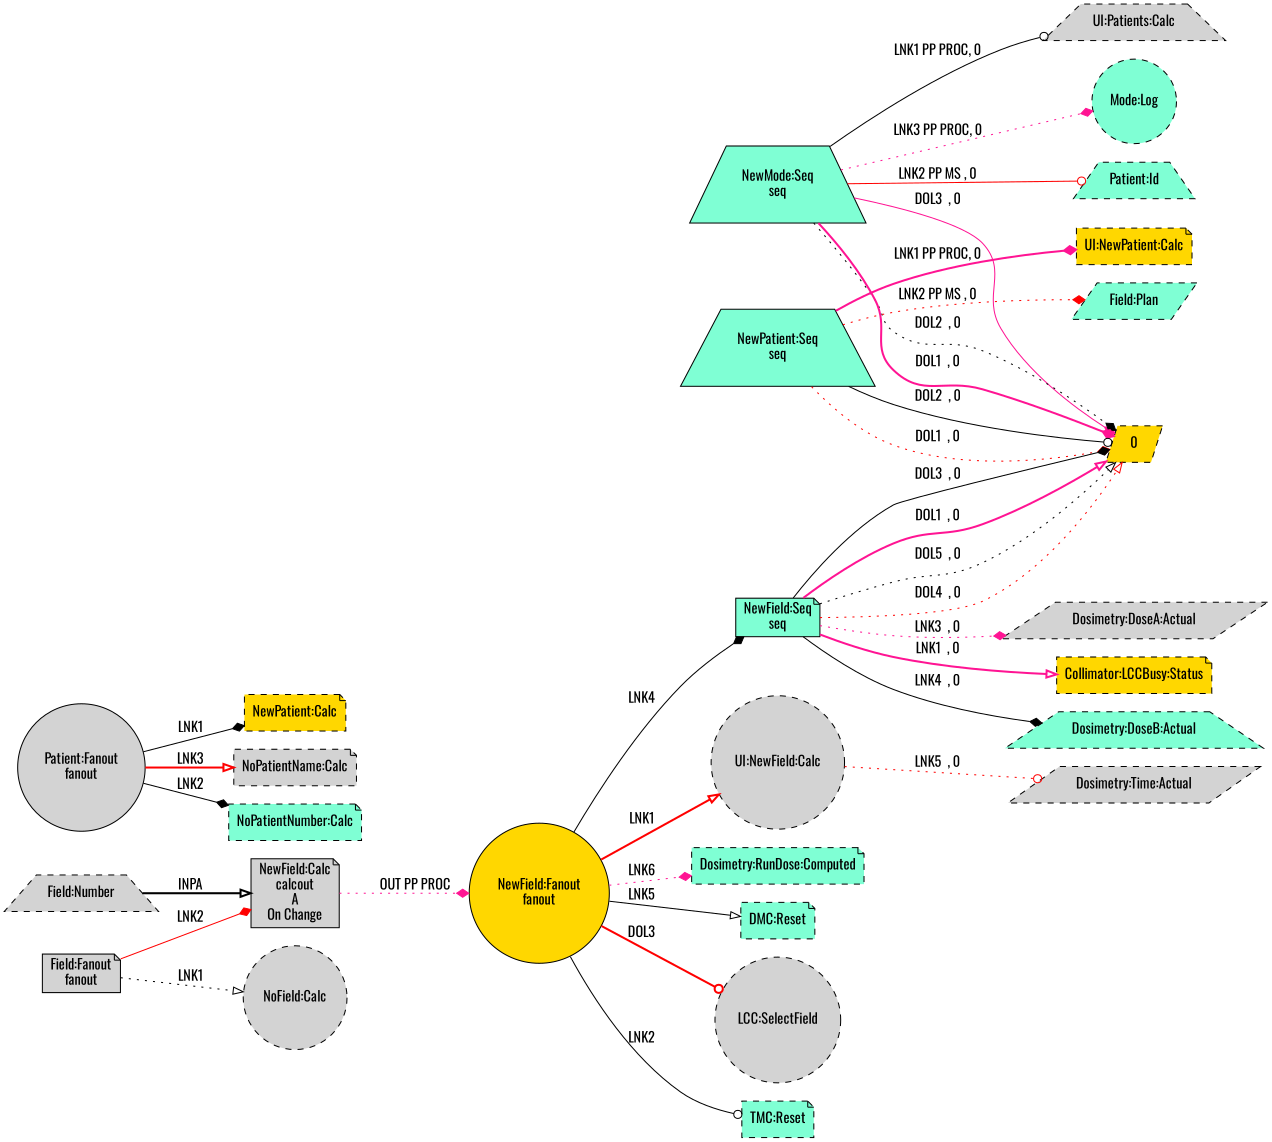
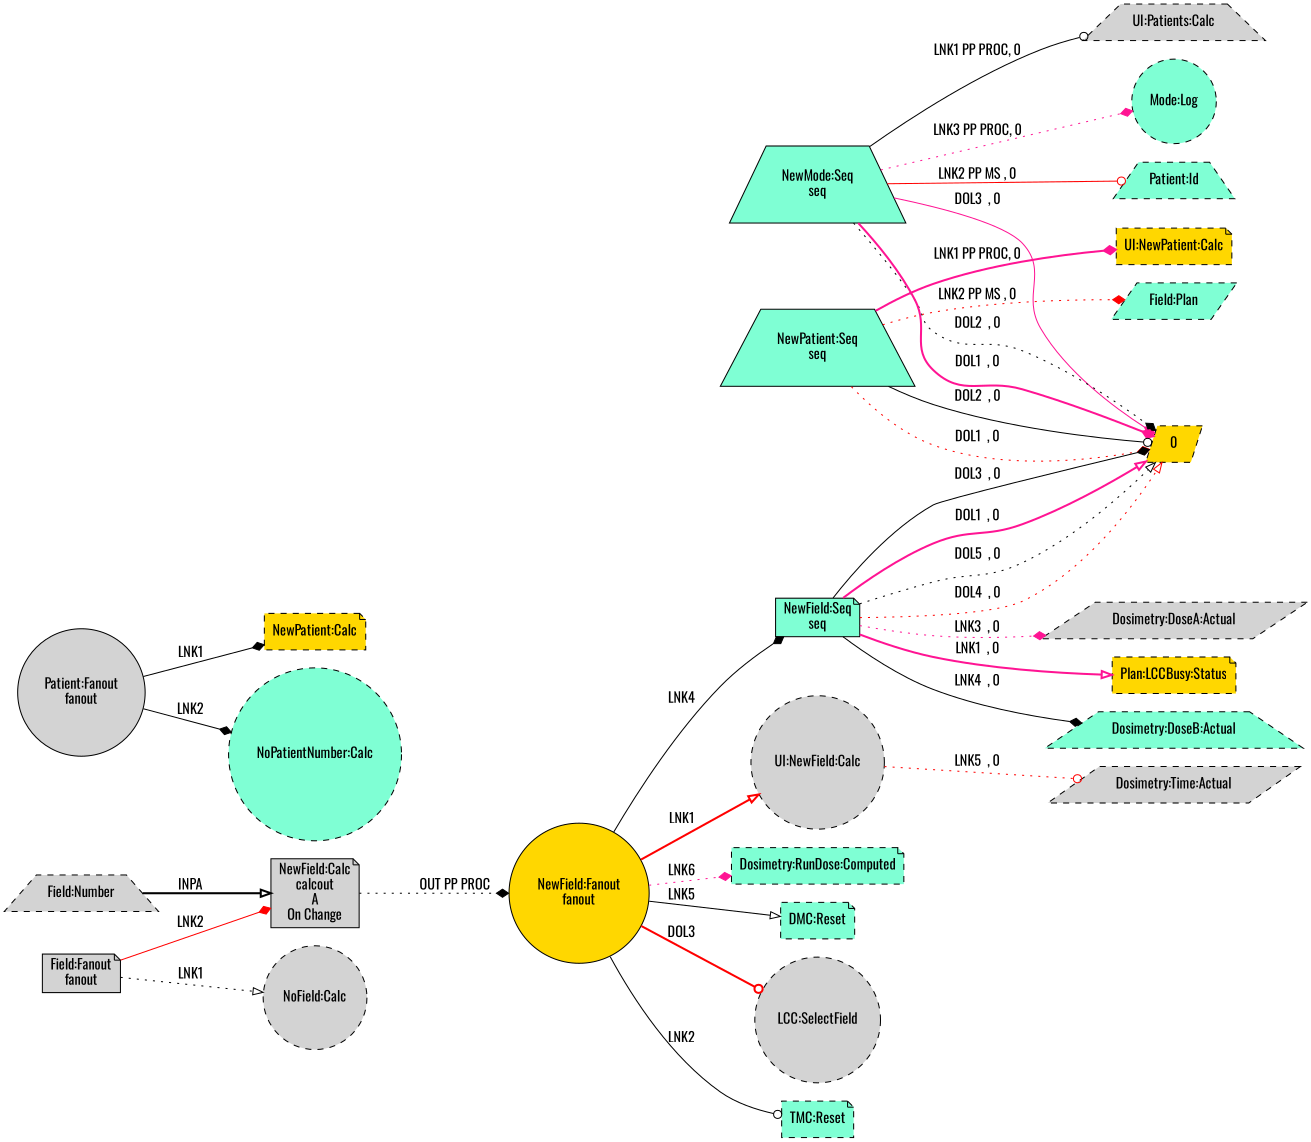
node "Collimator:LCCBusy:Status": label "Collimator:LCCBusy:Status" -> "Plan:LCCBusy:Status"
node "NoPatientName:Calc": removed
node "NoPatientNumber:Calc": shape note -> circle
edge "NewField:Calc calcout A On Change" -> "NewField:Fanout fanout": color deeppink -> black
